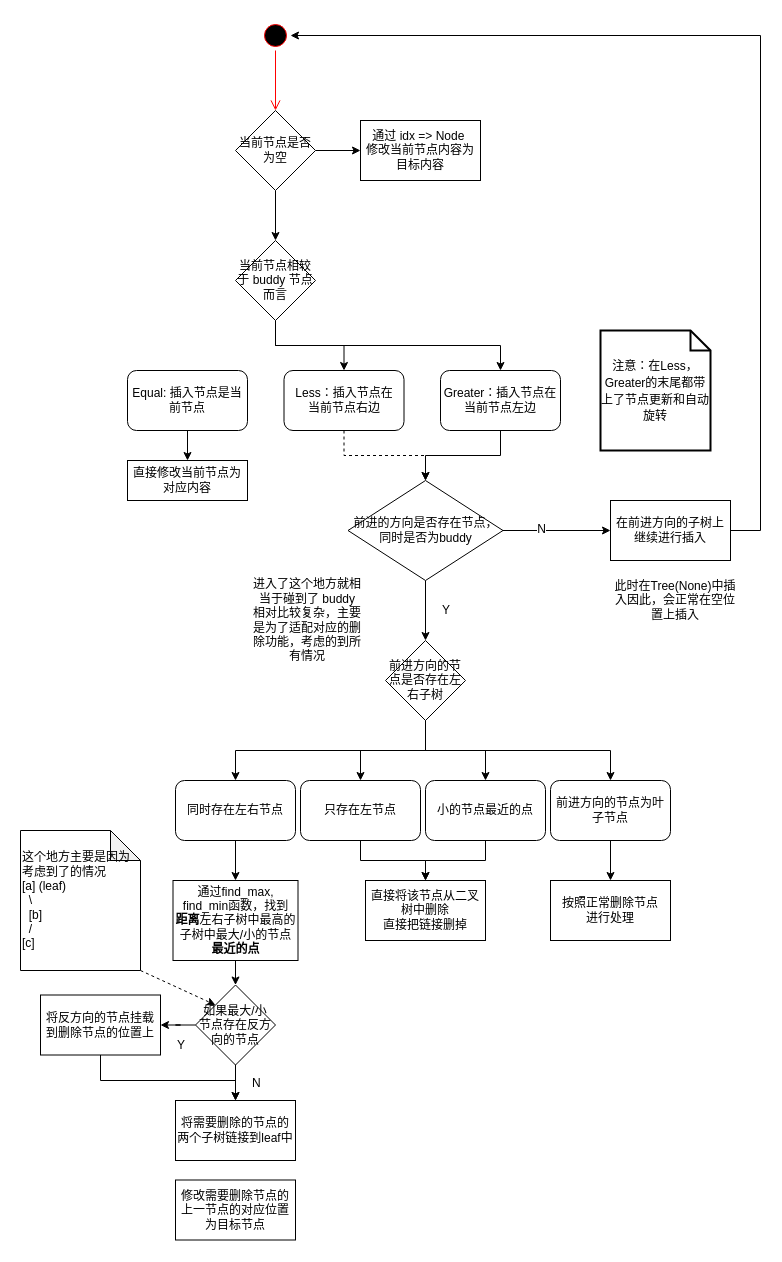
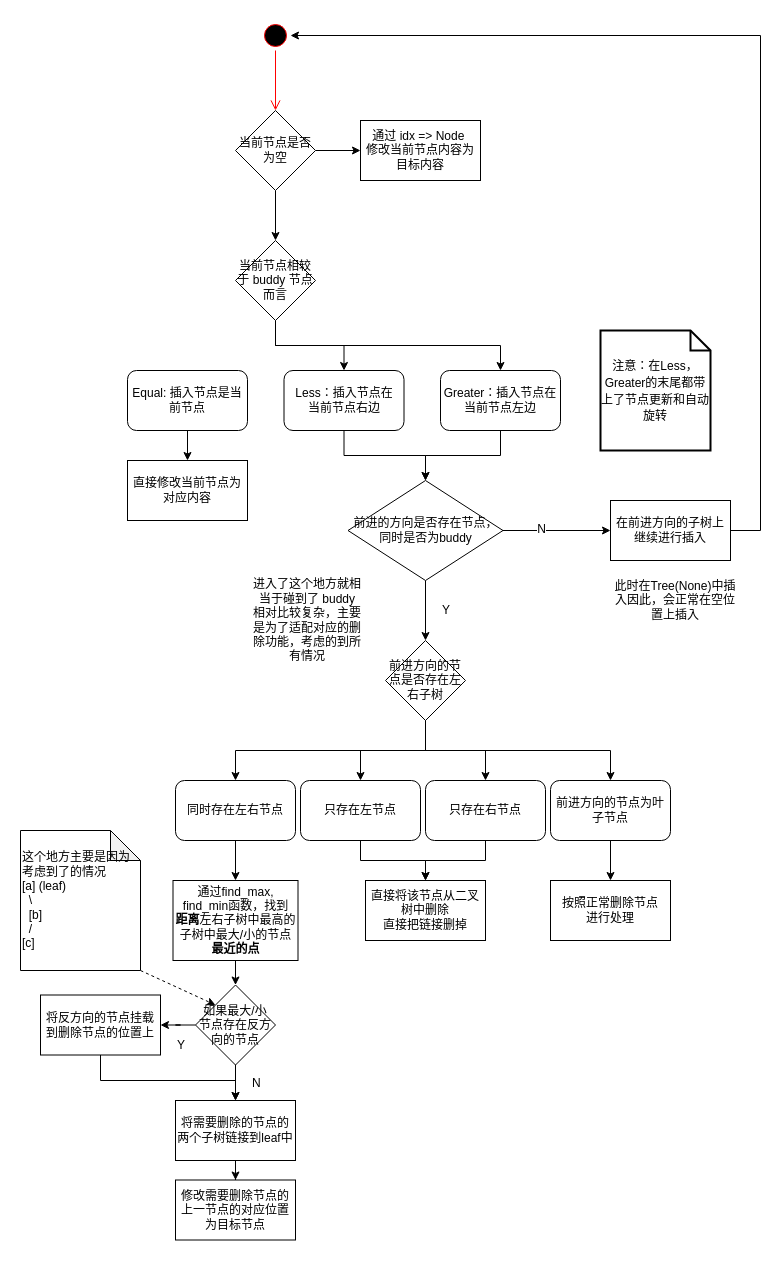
edge "Less：插入节点在 当前节点右边" -> "前进的方向是否存在节点，同时是否为buddy": style dashed -> solid
node "直接修改当前节点为对应内容": size 120x40 -> 120x60
node "小的节点最近的点": label "小的节点最近的点" -> "只存在右节点"
edge "将需要删除的节点的两个子树链接到leaf中" -> "修改需要删除节点的上一节点的对应位置为目标节点": added
